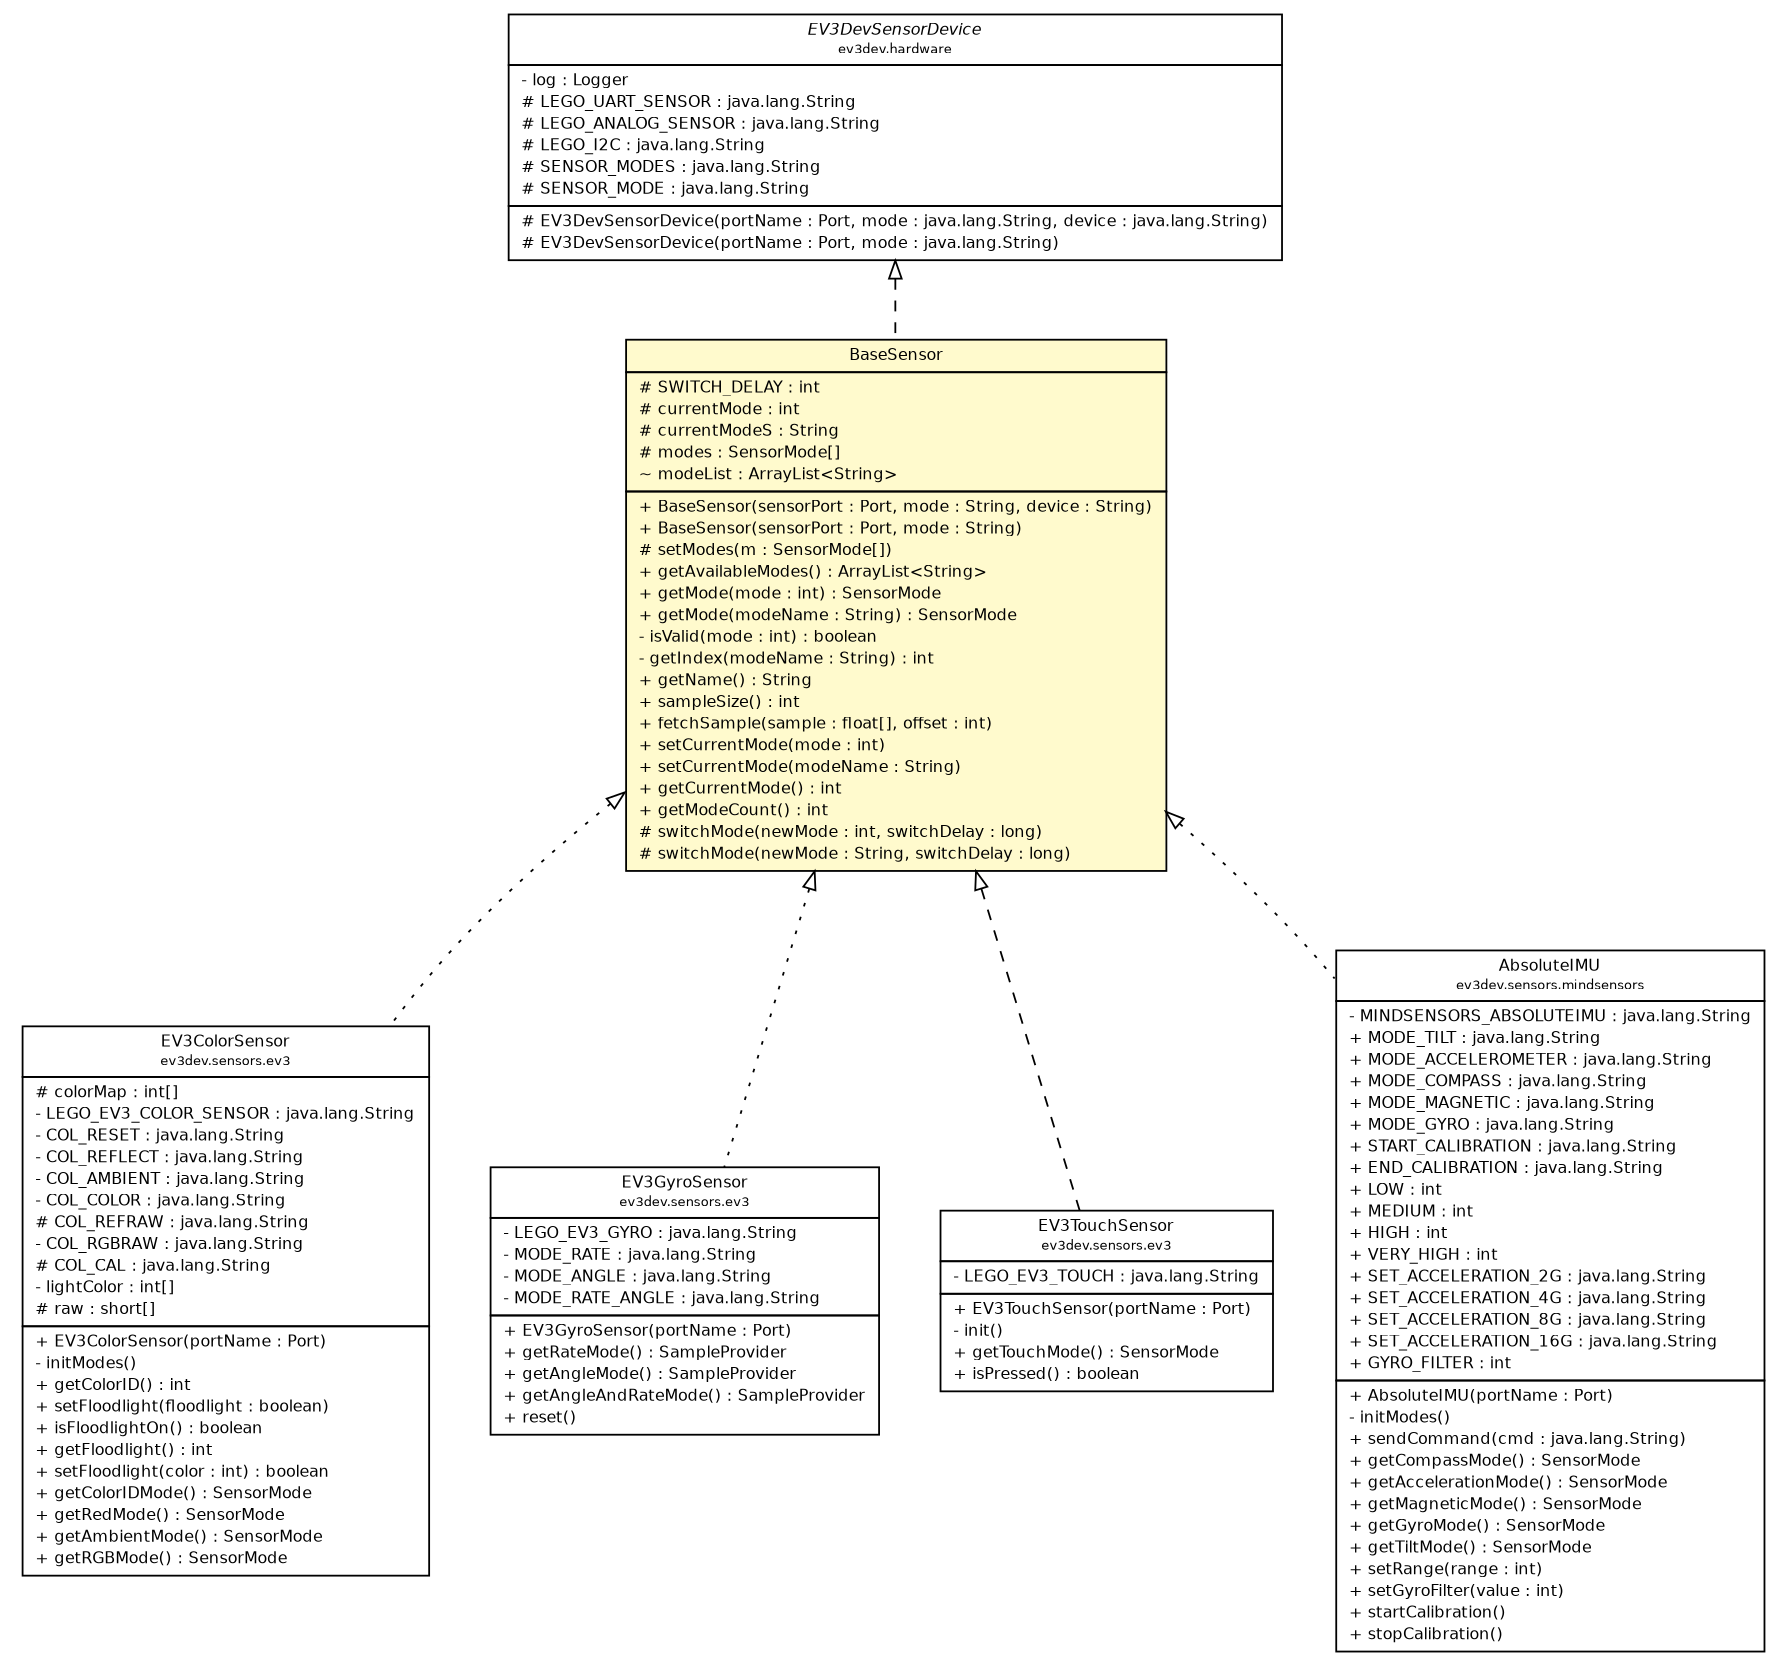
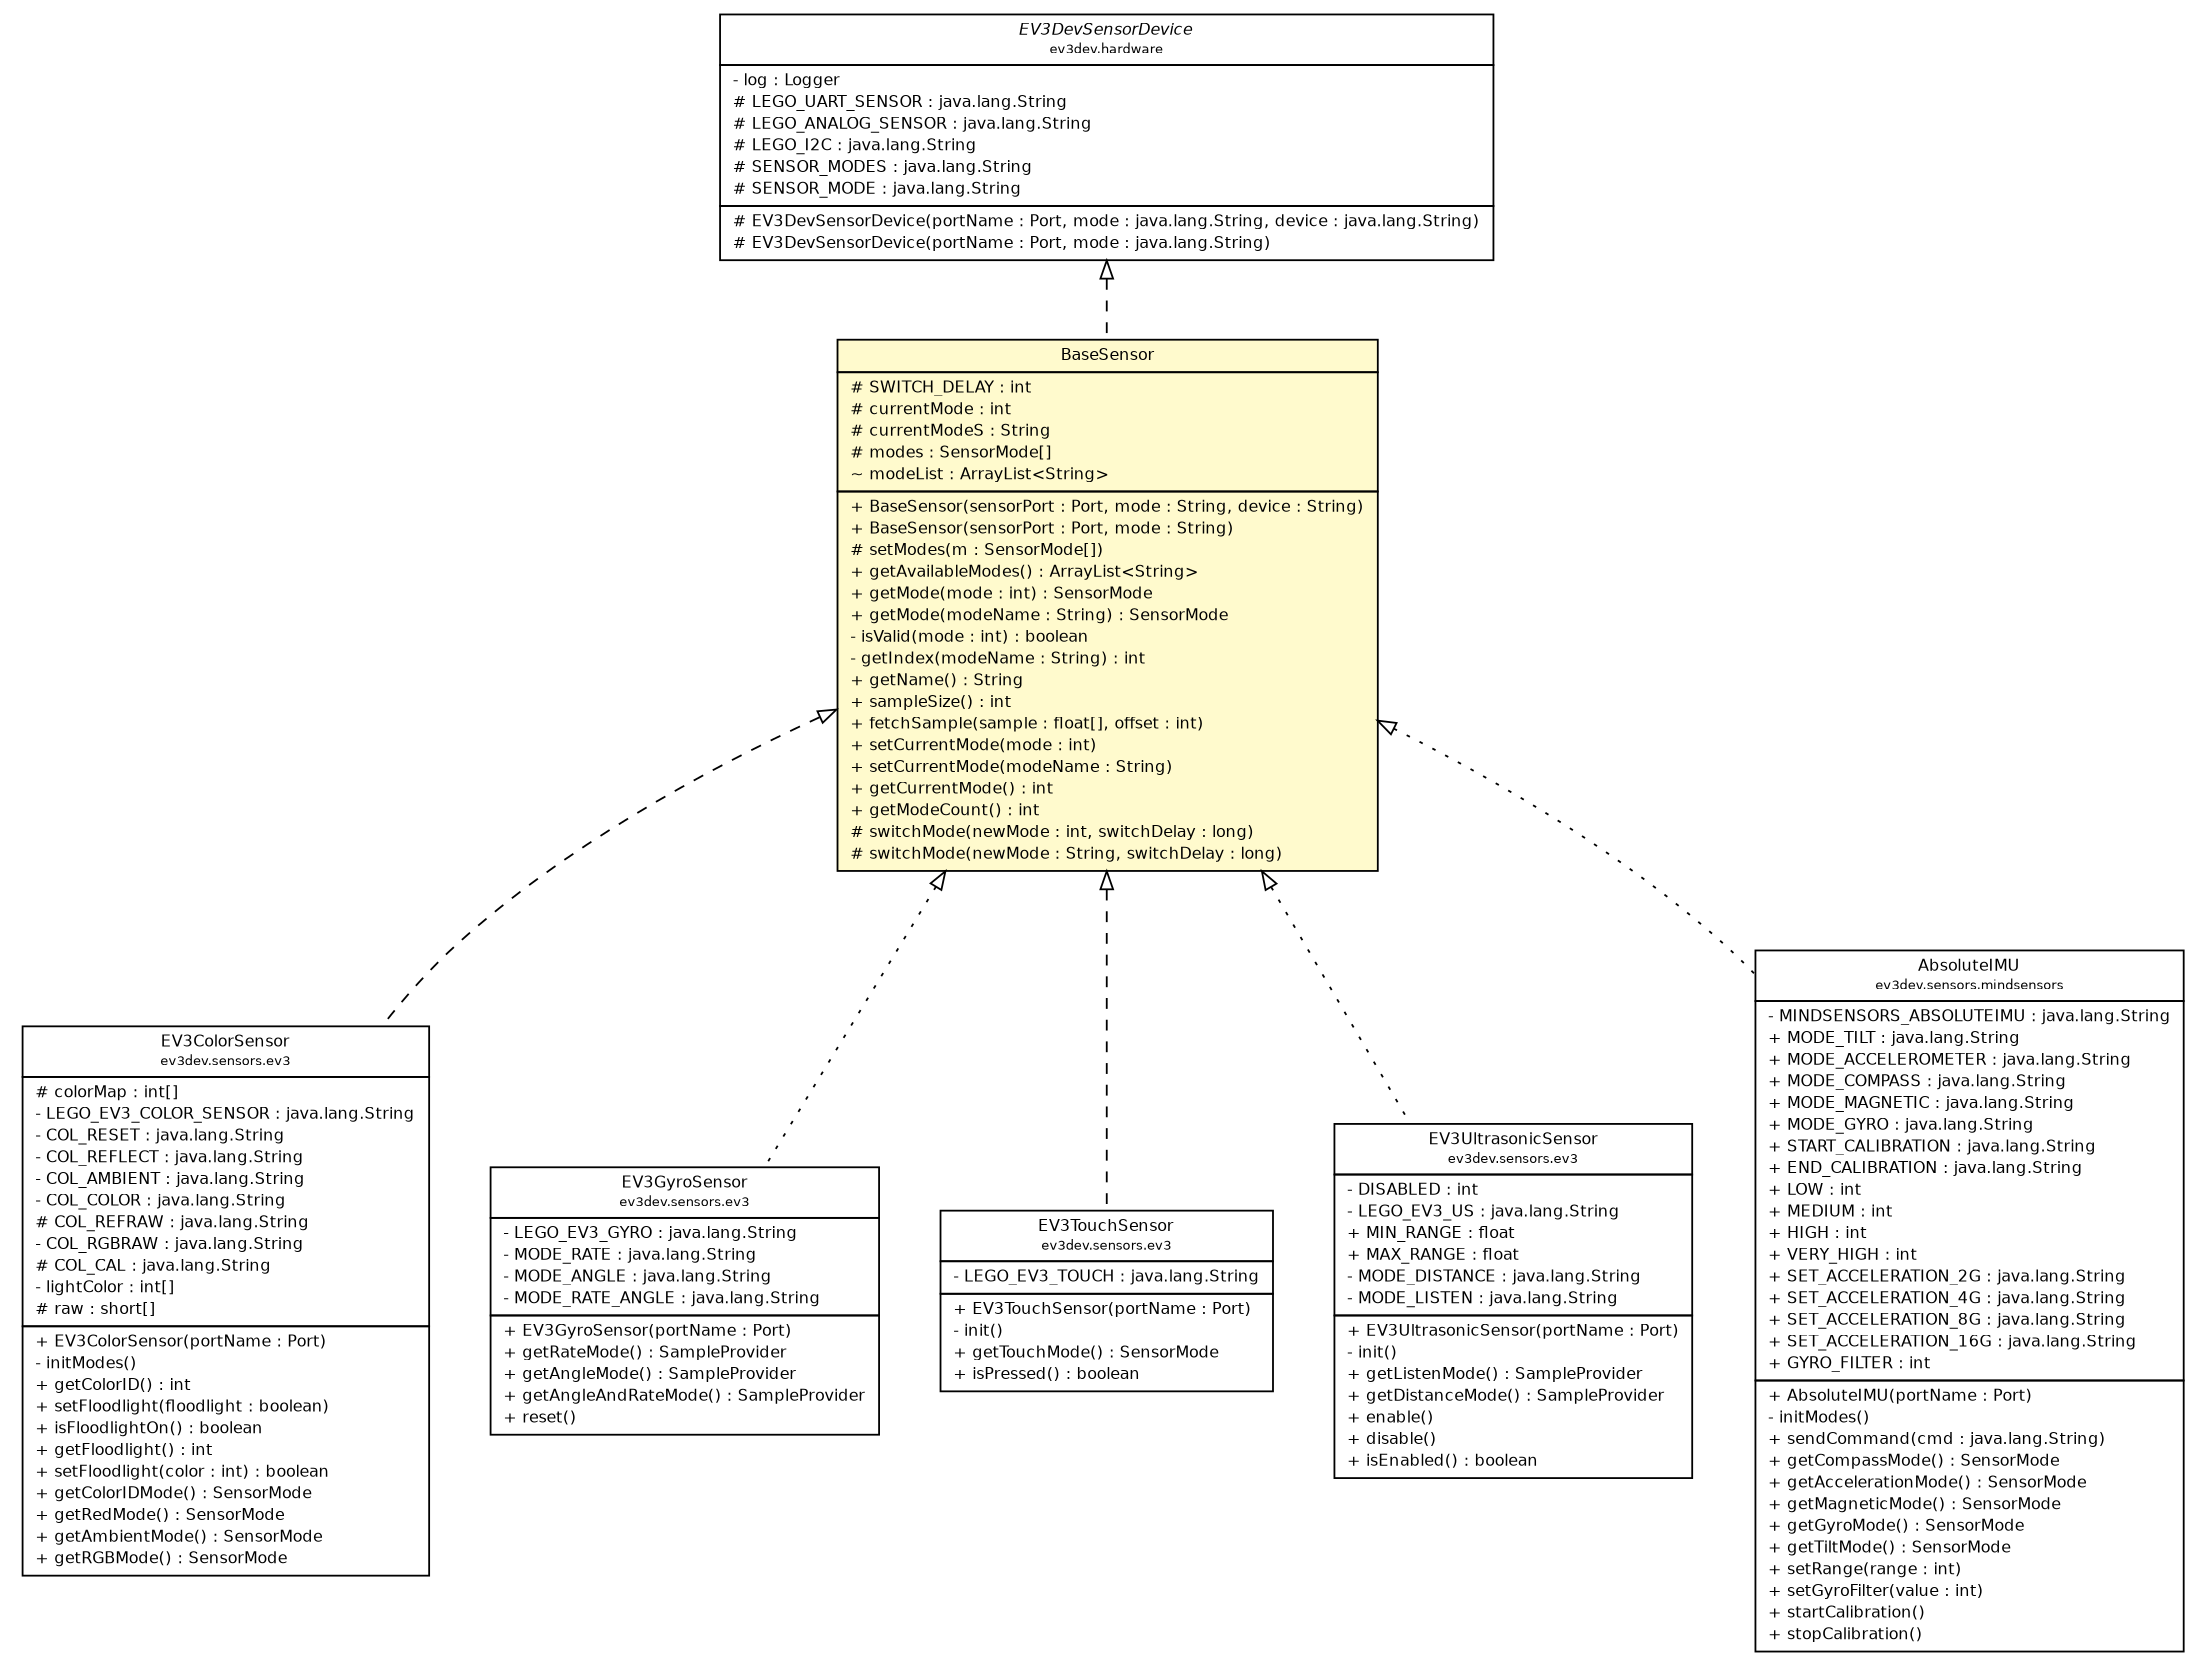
edge "EV3ColorSensor" -> "BaseSensor": style dotted -> dashed
node "EV3UltrasonicSensor": added
